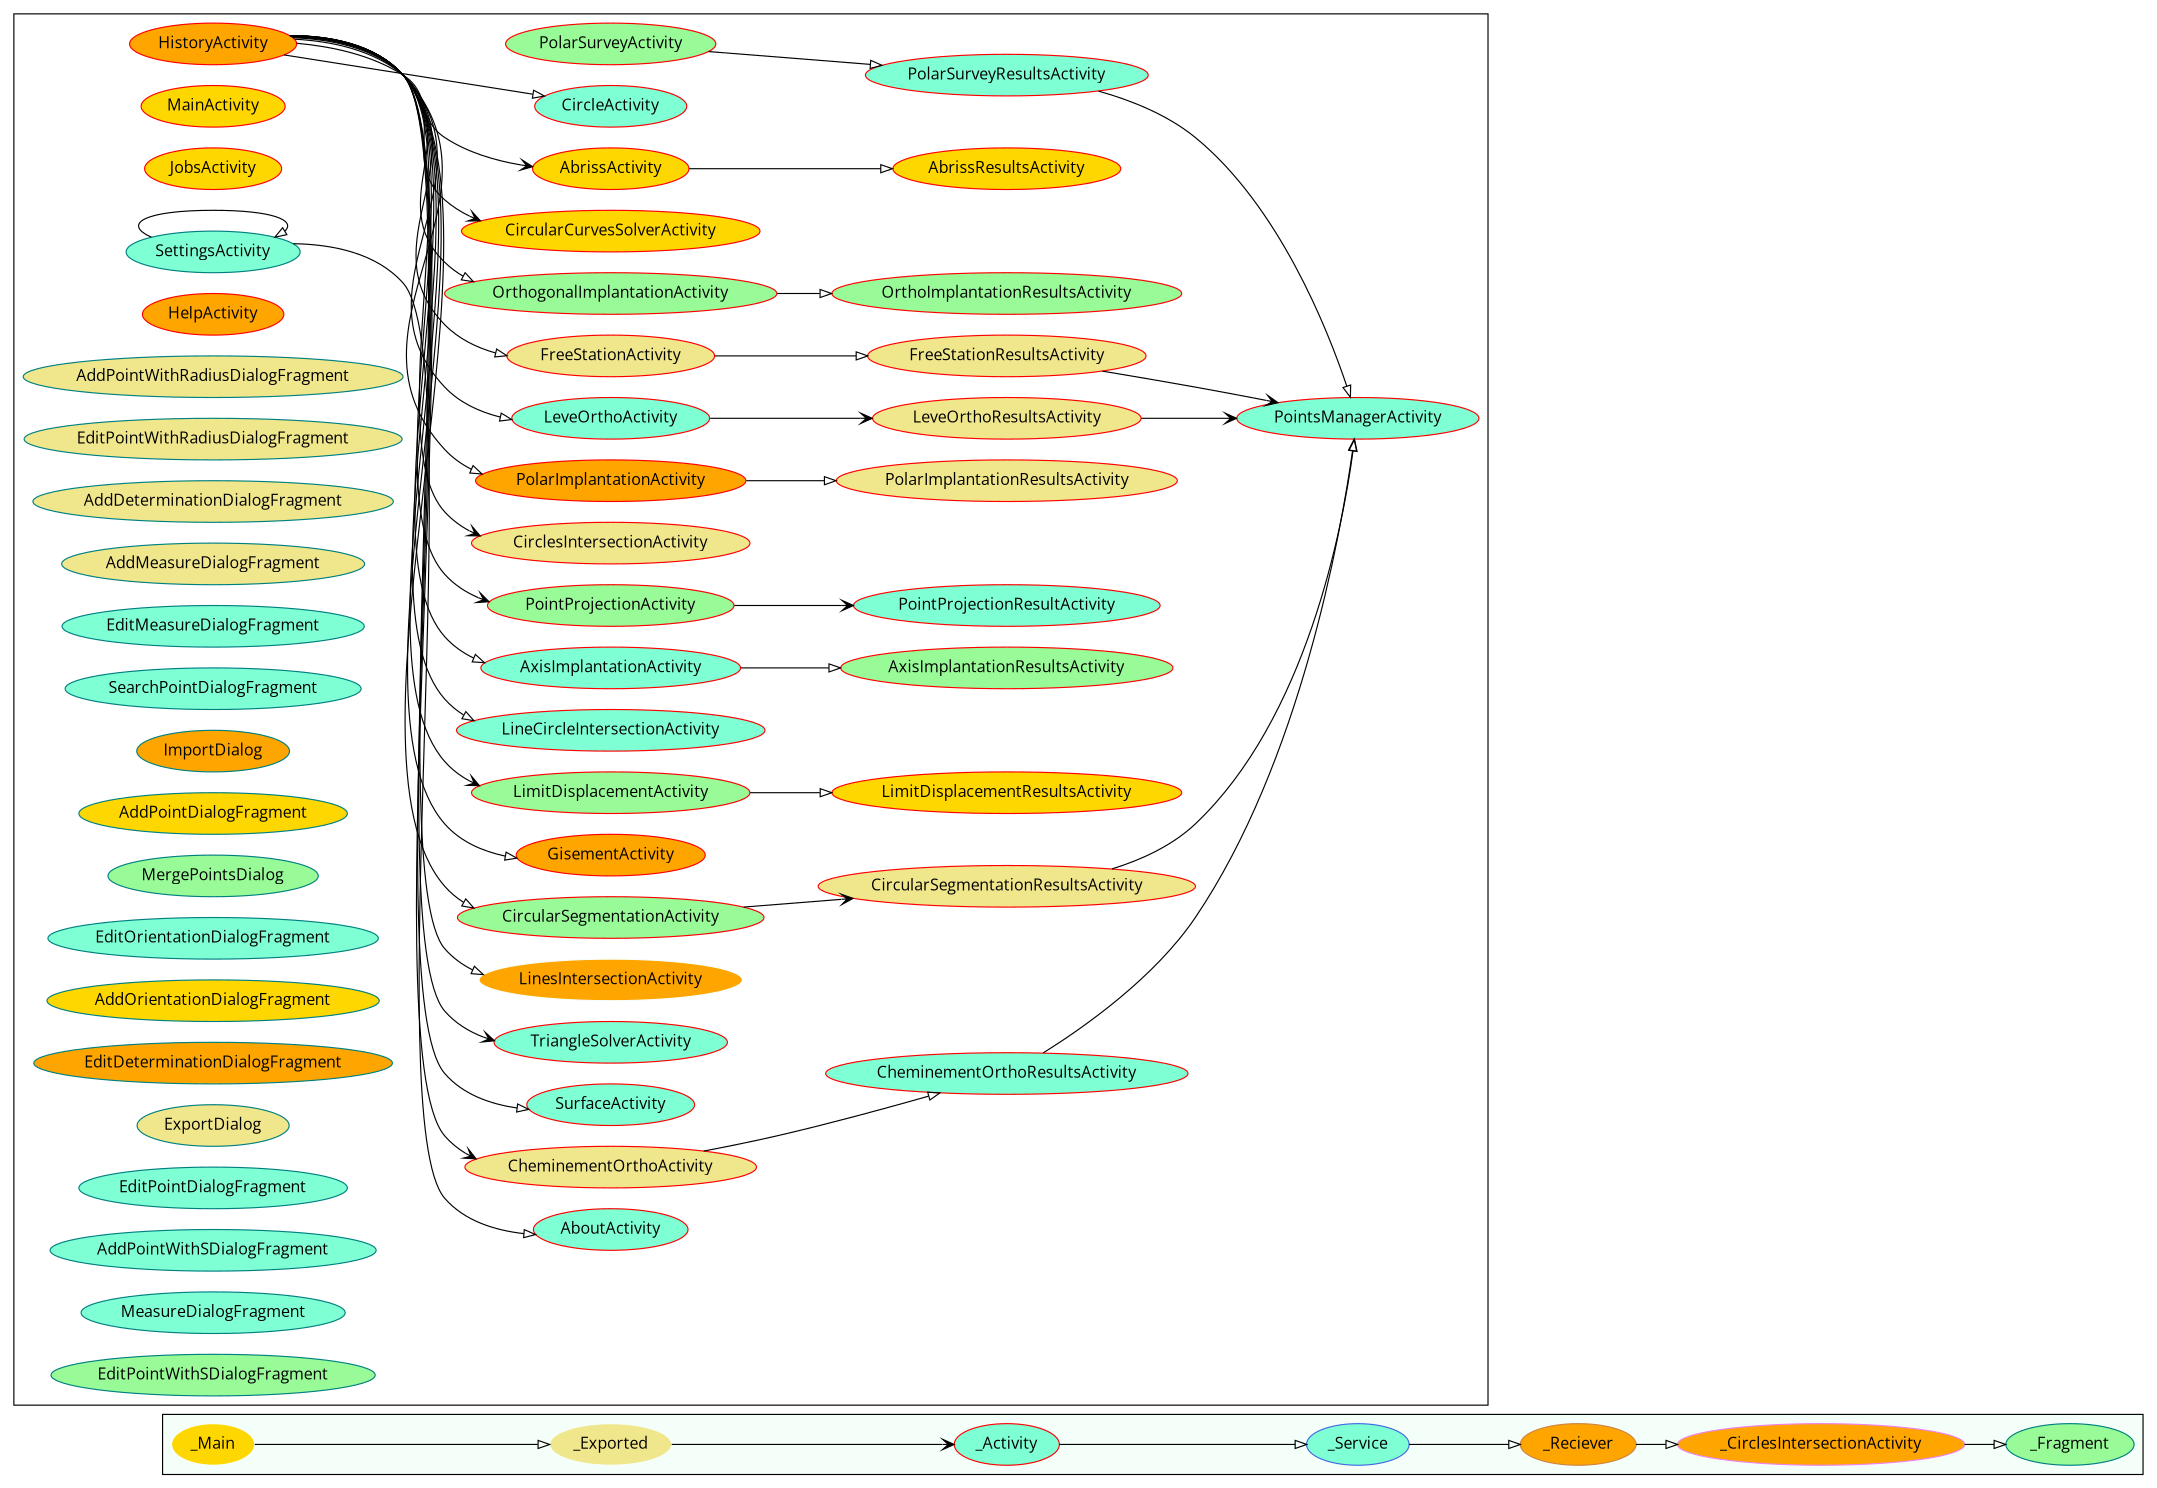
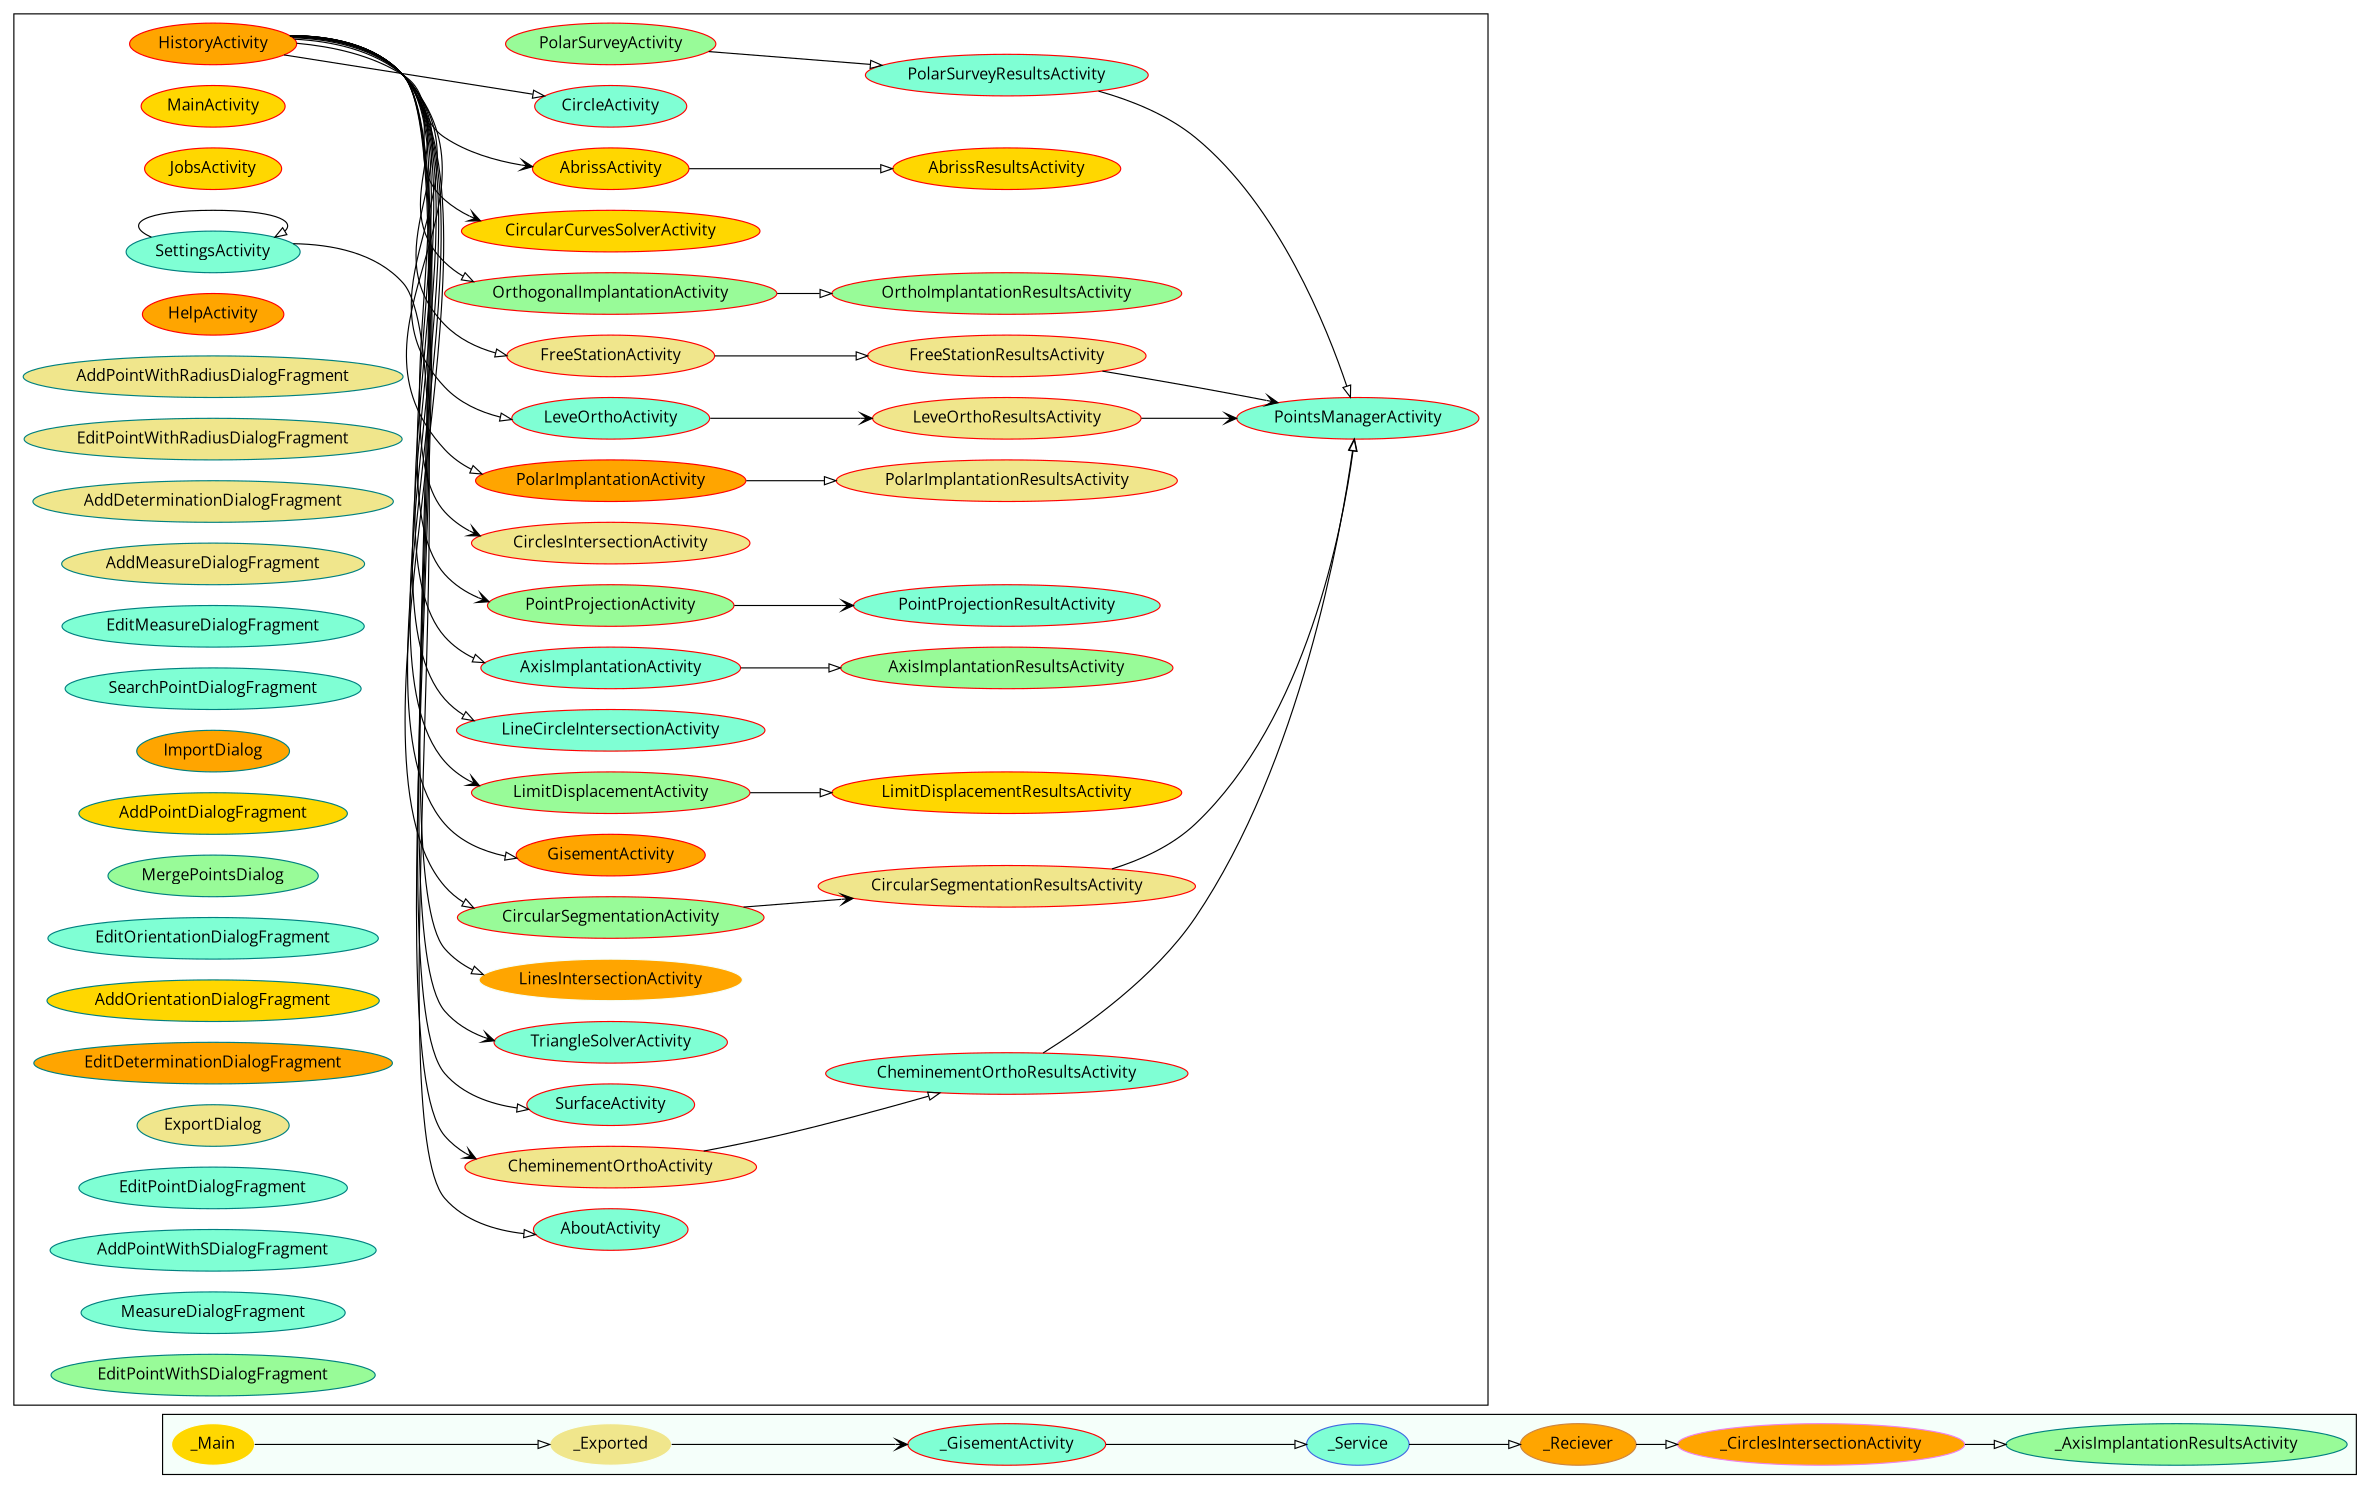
node "_Activity": label "_Activity" -> "_GisementActivity"
node "_Fragment": label "_Fragment" -> "_AxisImplantationResultsActivity"
